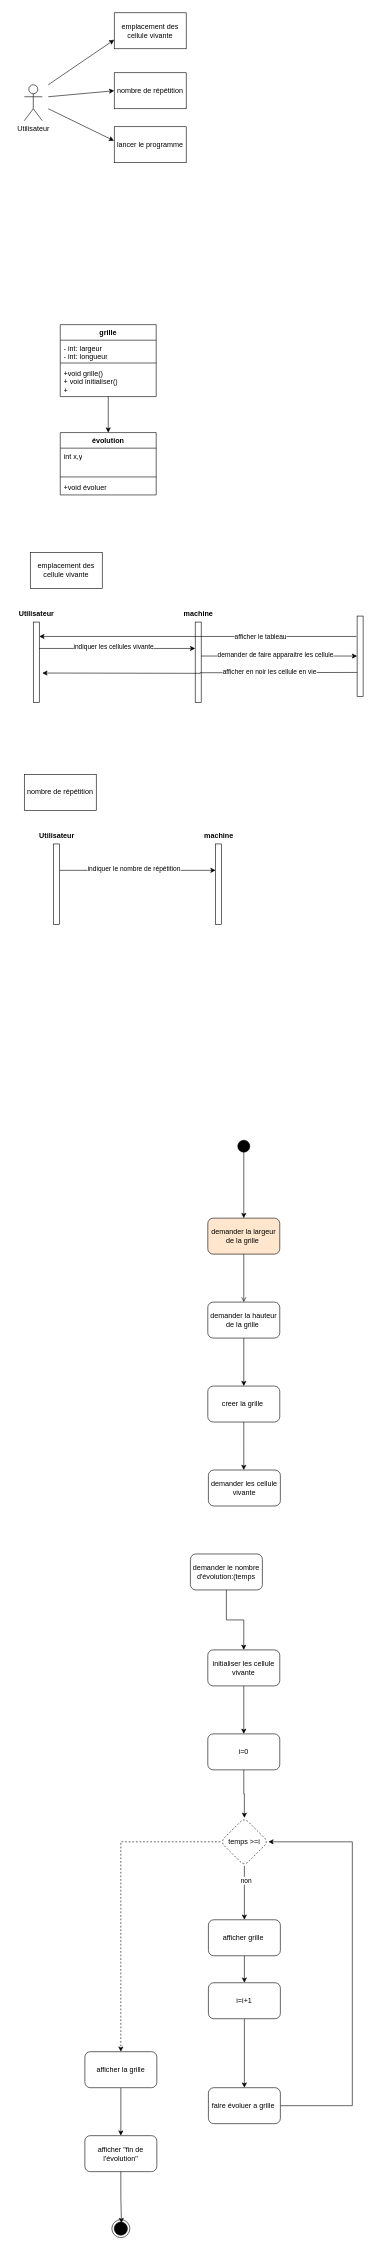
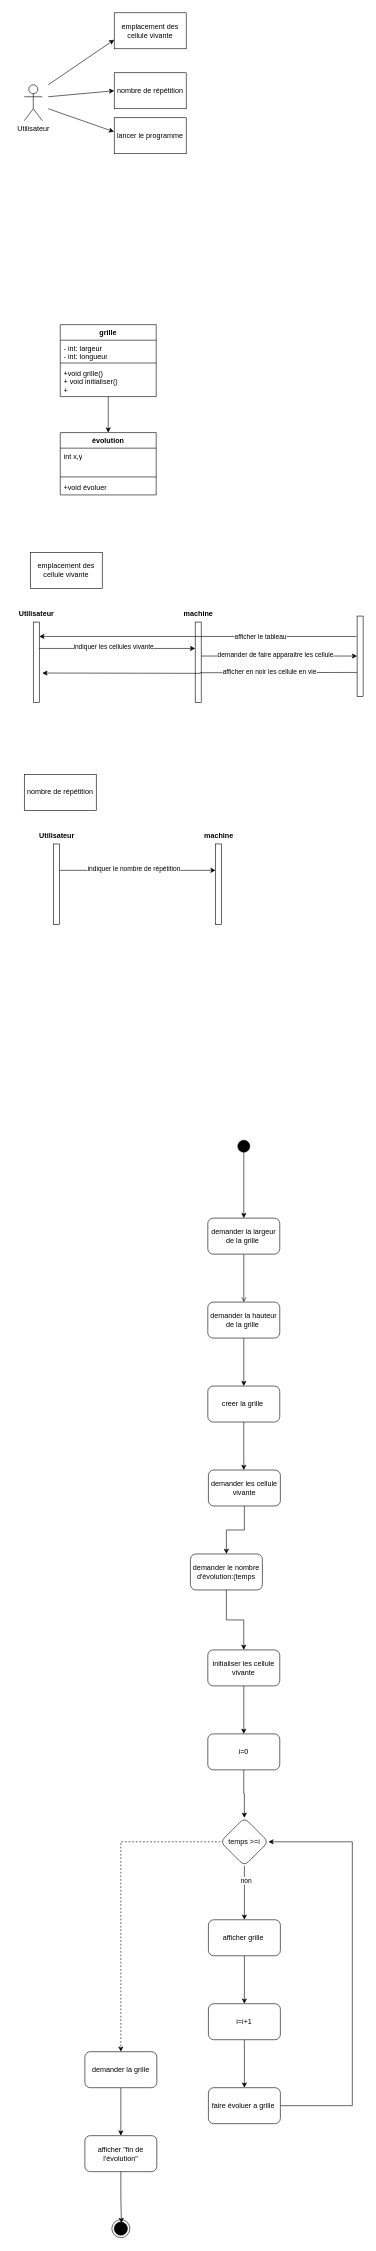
node "lancer le programme": moved (150, 144) -> (150, 135)
node "demander la largeur de la grille": fillcolor #ffe6cc -> #ffffff
edge "demander les cellule vivante" -> "demander le nombre d'évolution:(temps": added
node "temps >=i": style dashed -> solid
node "i=i+1": moved (245, 2001) -> (245, 2022)
node "afficher la grille": label "afficher la grille" -> "demander la grille"
